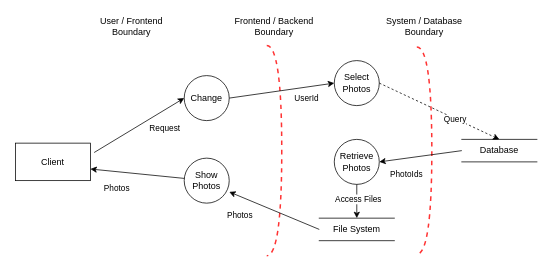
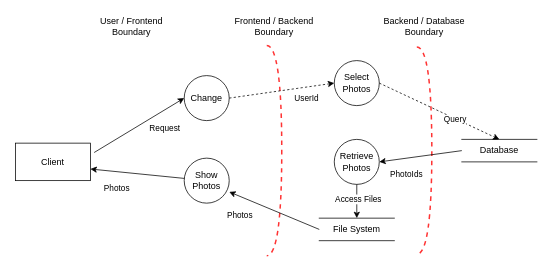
node "System / Database Boundary": label "System / Database Boundary" -> "Backend / Database Boundary"
edge "Change" -> "Select Photos": style solid -> dashed
